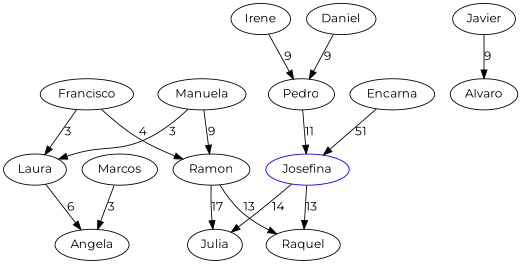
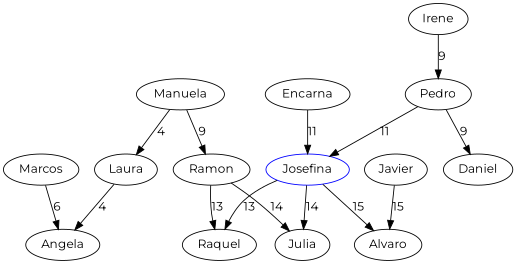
edge "Daniel" -> "Pedro": reversed
edge "Javier" -> "Alvaro": label "9" -> "15"
node "Francisco": removed
edge "Manuela" -> "Laura": label "3" -> "4"
edge "Encarna" -> "Josefina": label "51" -> "11"
edge "Josefina" -> "Alvaro": added, label "15"
edge "Laura" -> "Angela": label "6" -> "4"
edge "Marcos" -> "Angela": label "3" -> "6"
edge "Ramon" -> "Julia": label "17" -> "14"
